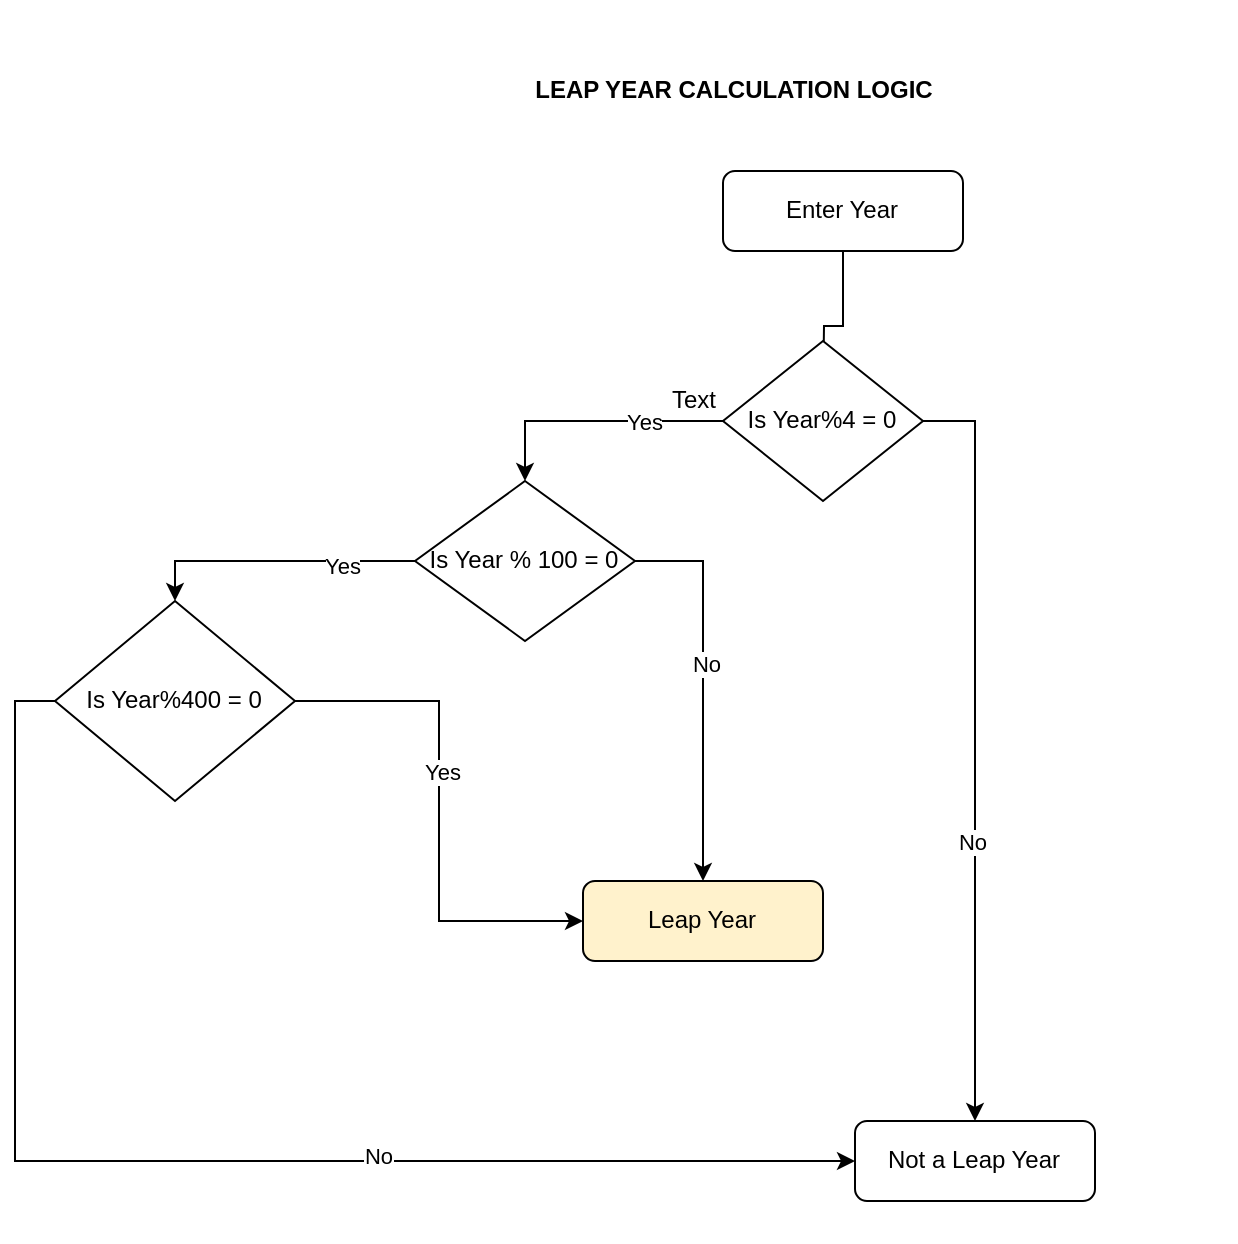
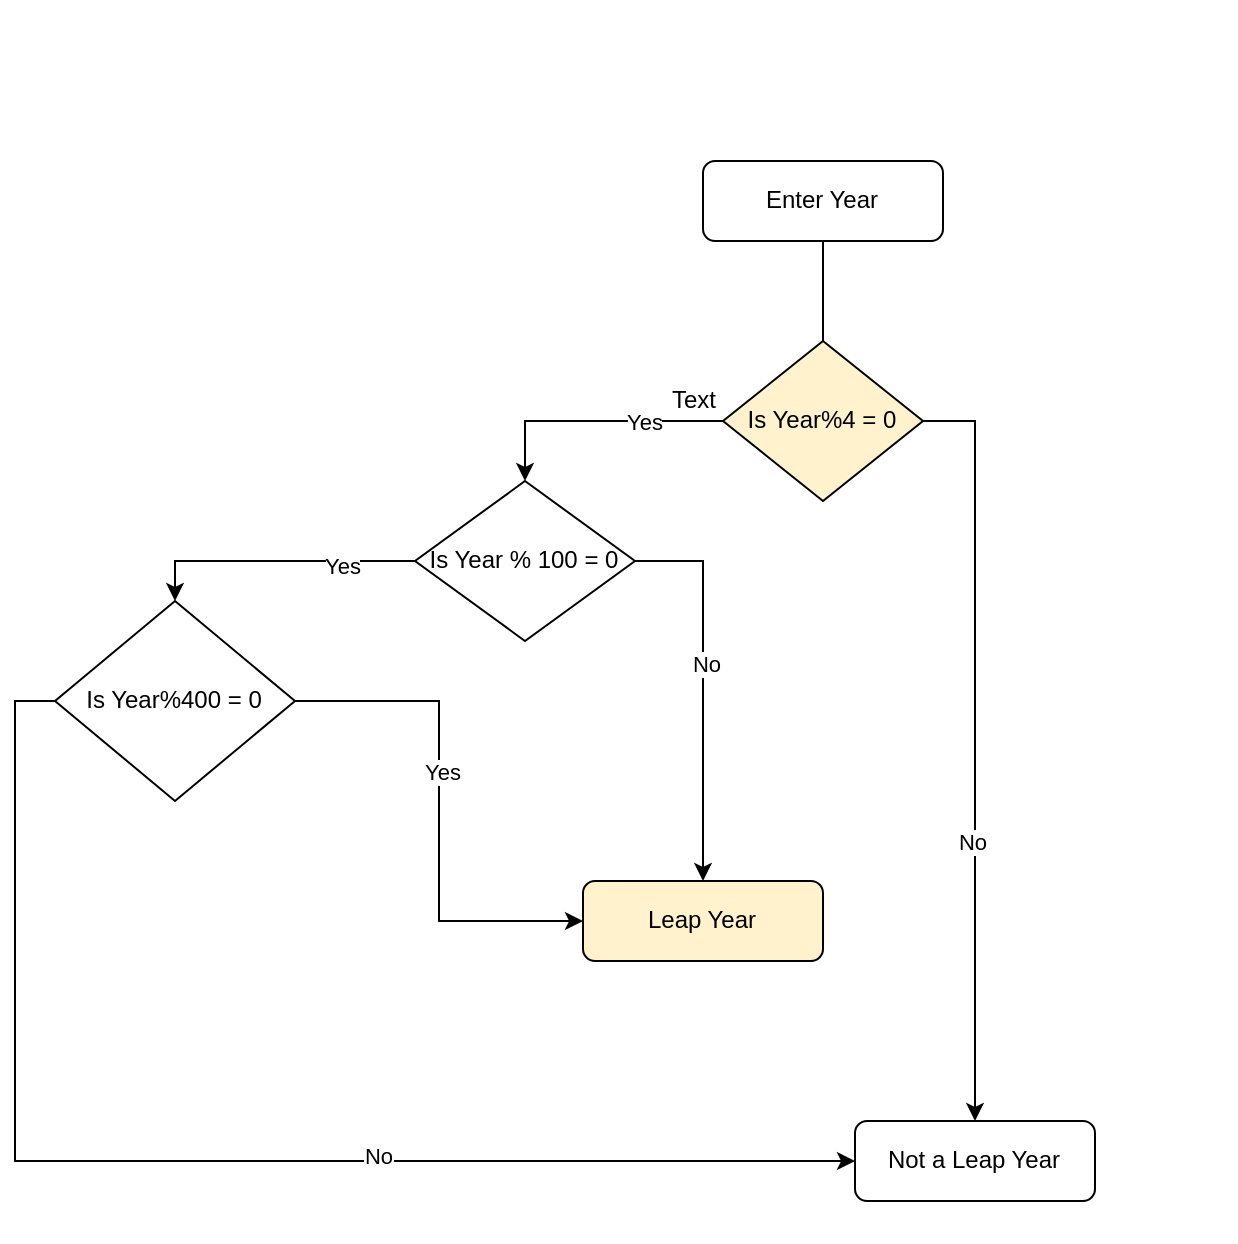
node "LEAP YEAR CALCULATION LOGIC": removed
node "Enter Year": moved (843, 211) -> (823, 201)
node "Is Year%4 = 0": fillcolor #ffffff -> #fff2cc
